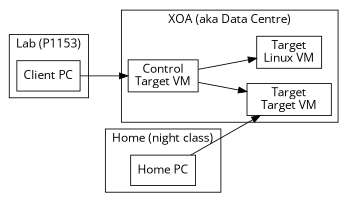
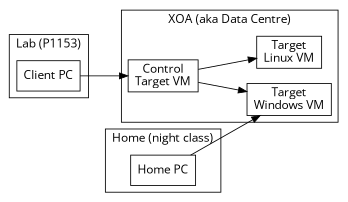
node "Target Target VM": label "Target Target VM" -> "Target Windows VM"
